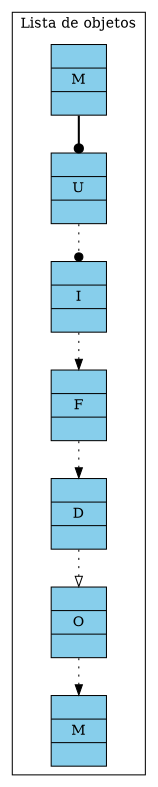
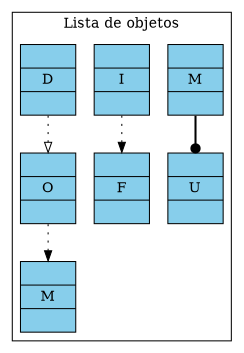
edge "U" -> "I": removed
edge "F" -> "D": removed
